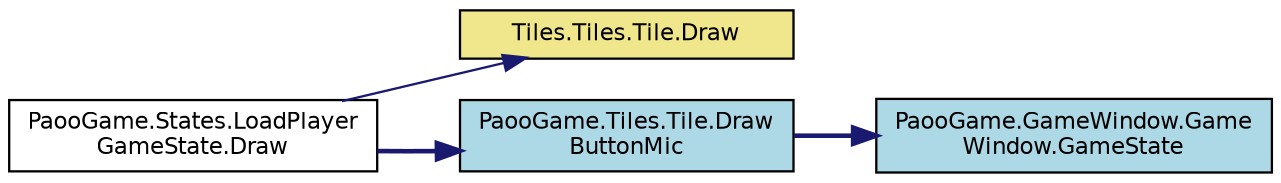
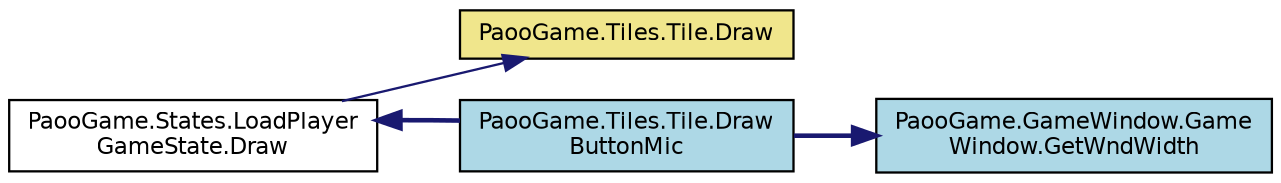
node "Tiles.Tiles.Tile.Draw": label "Tiles.Tiles.Tile.Draw" -> "PaooGame.Tiles.Tile.Draw"
node "PaooGame.GameWindow.Game Window.GameState": label "PaooGame.GameWindow.Game Window.GameState" -> "PaooGame.GameWindow.Game Window.GetWndWidth"
edge "PaooGame.States.LoadPlayer GameState.Draw" -> "PaooGame.Tiles.Tile.Draw ButtonMic": reversed
